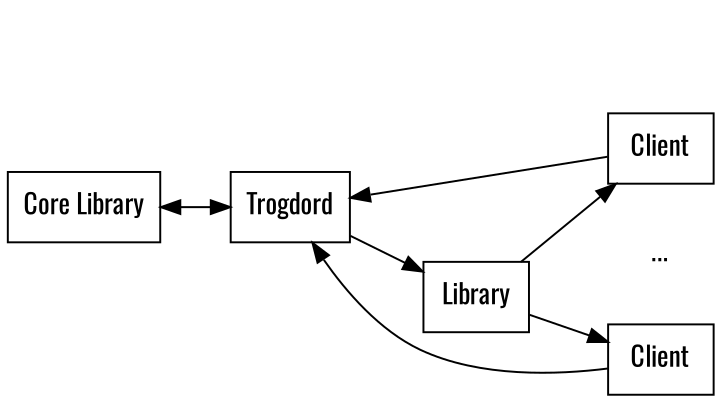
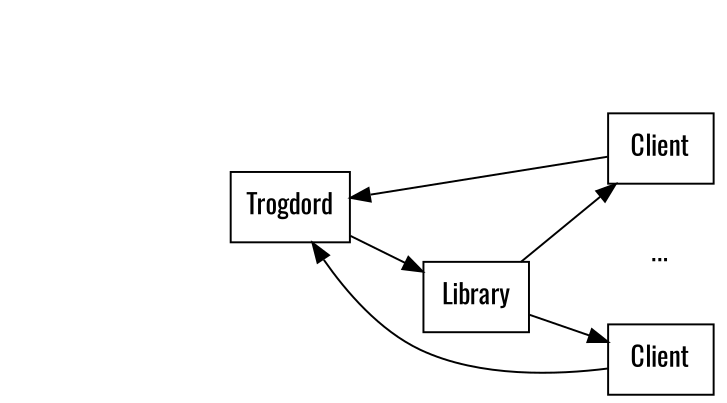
node "Core Library": removed
